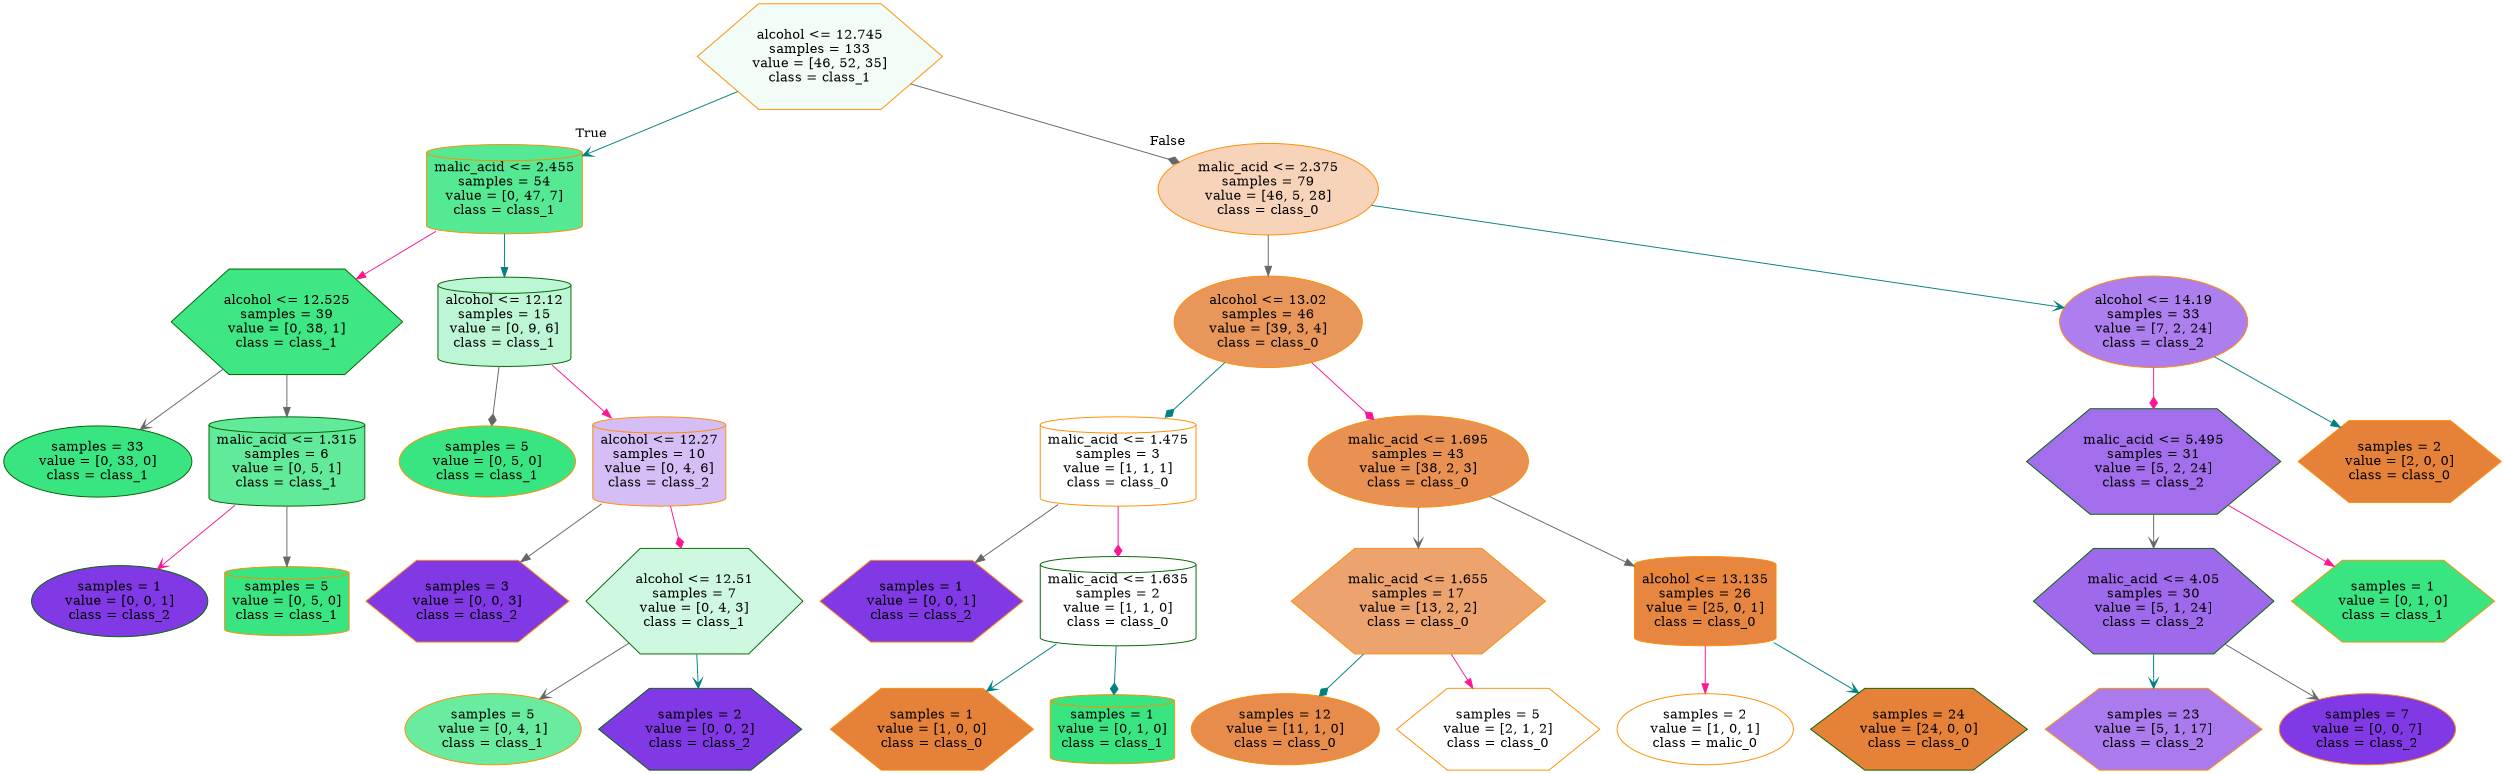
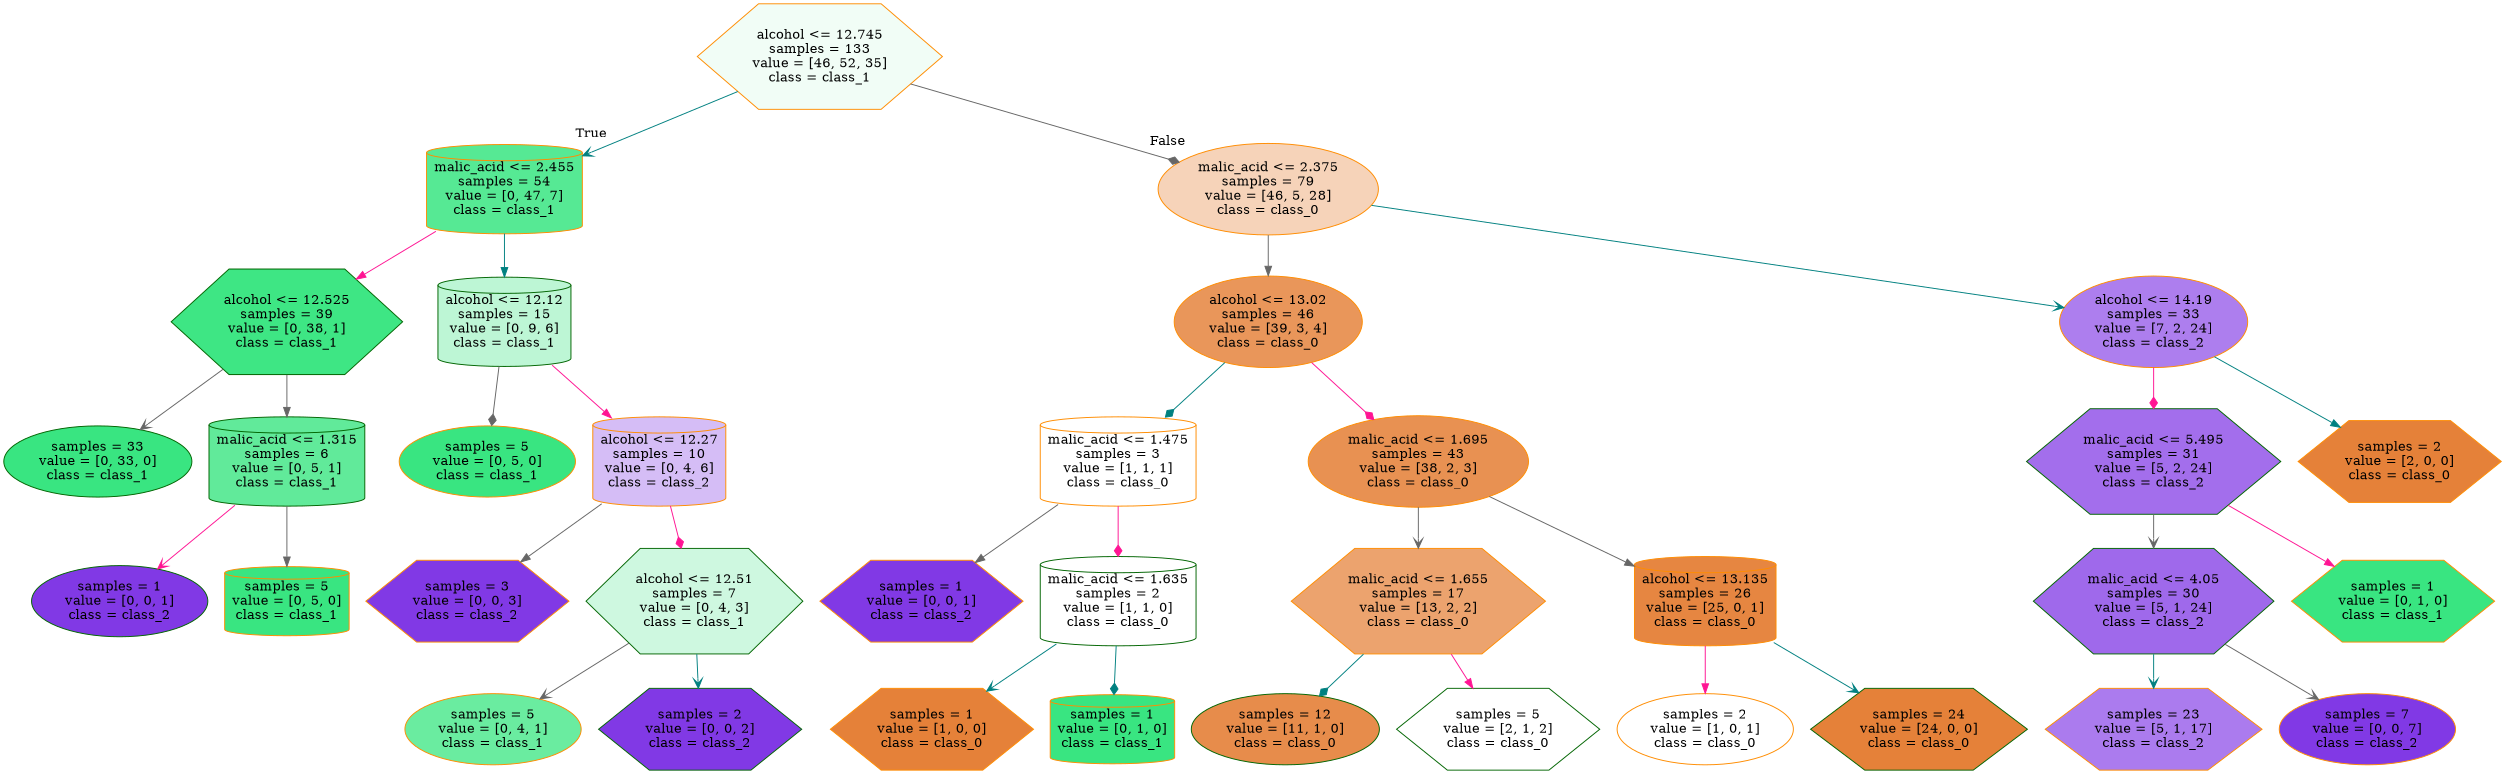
node "samples = 12 value = [11, 1, 0] class = class_0": color darkorange -> darkgreen
node "samples = 5 value = [2, 1, 2] class = class_0": color darkorange -> darkgreen
node "samples = 2 value = [1, 0, 1] class = malic_0": label "samples = 2 value = [1, 0, 1] class = malic_0" -> "samples = 2 value = [1, 0, 1] class = class_0"
